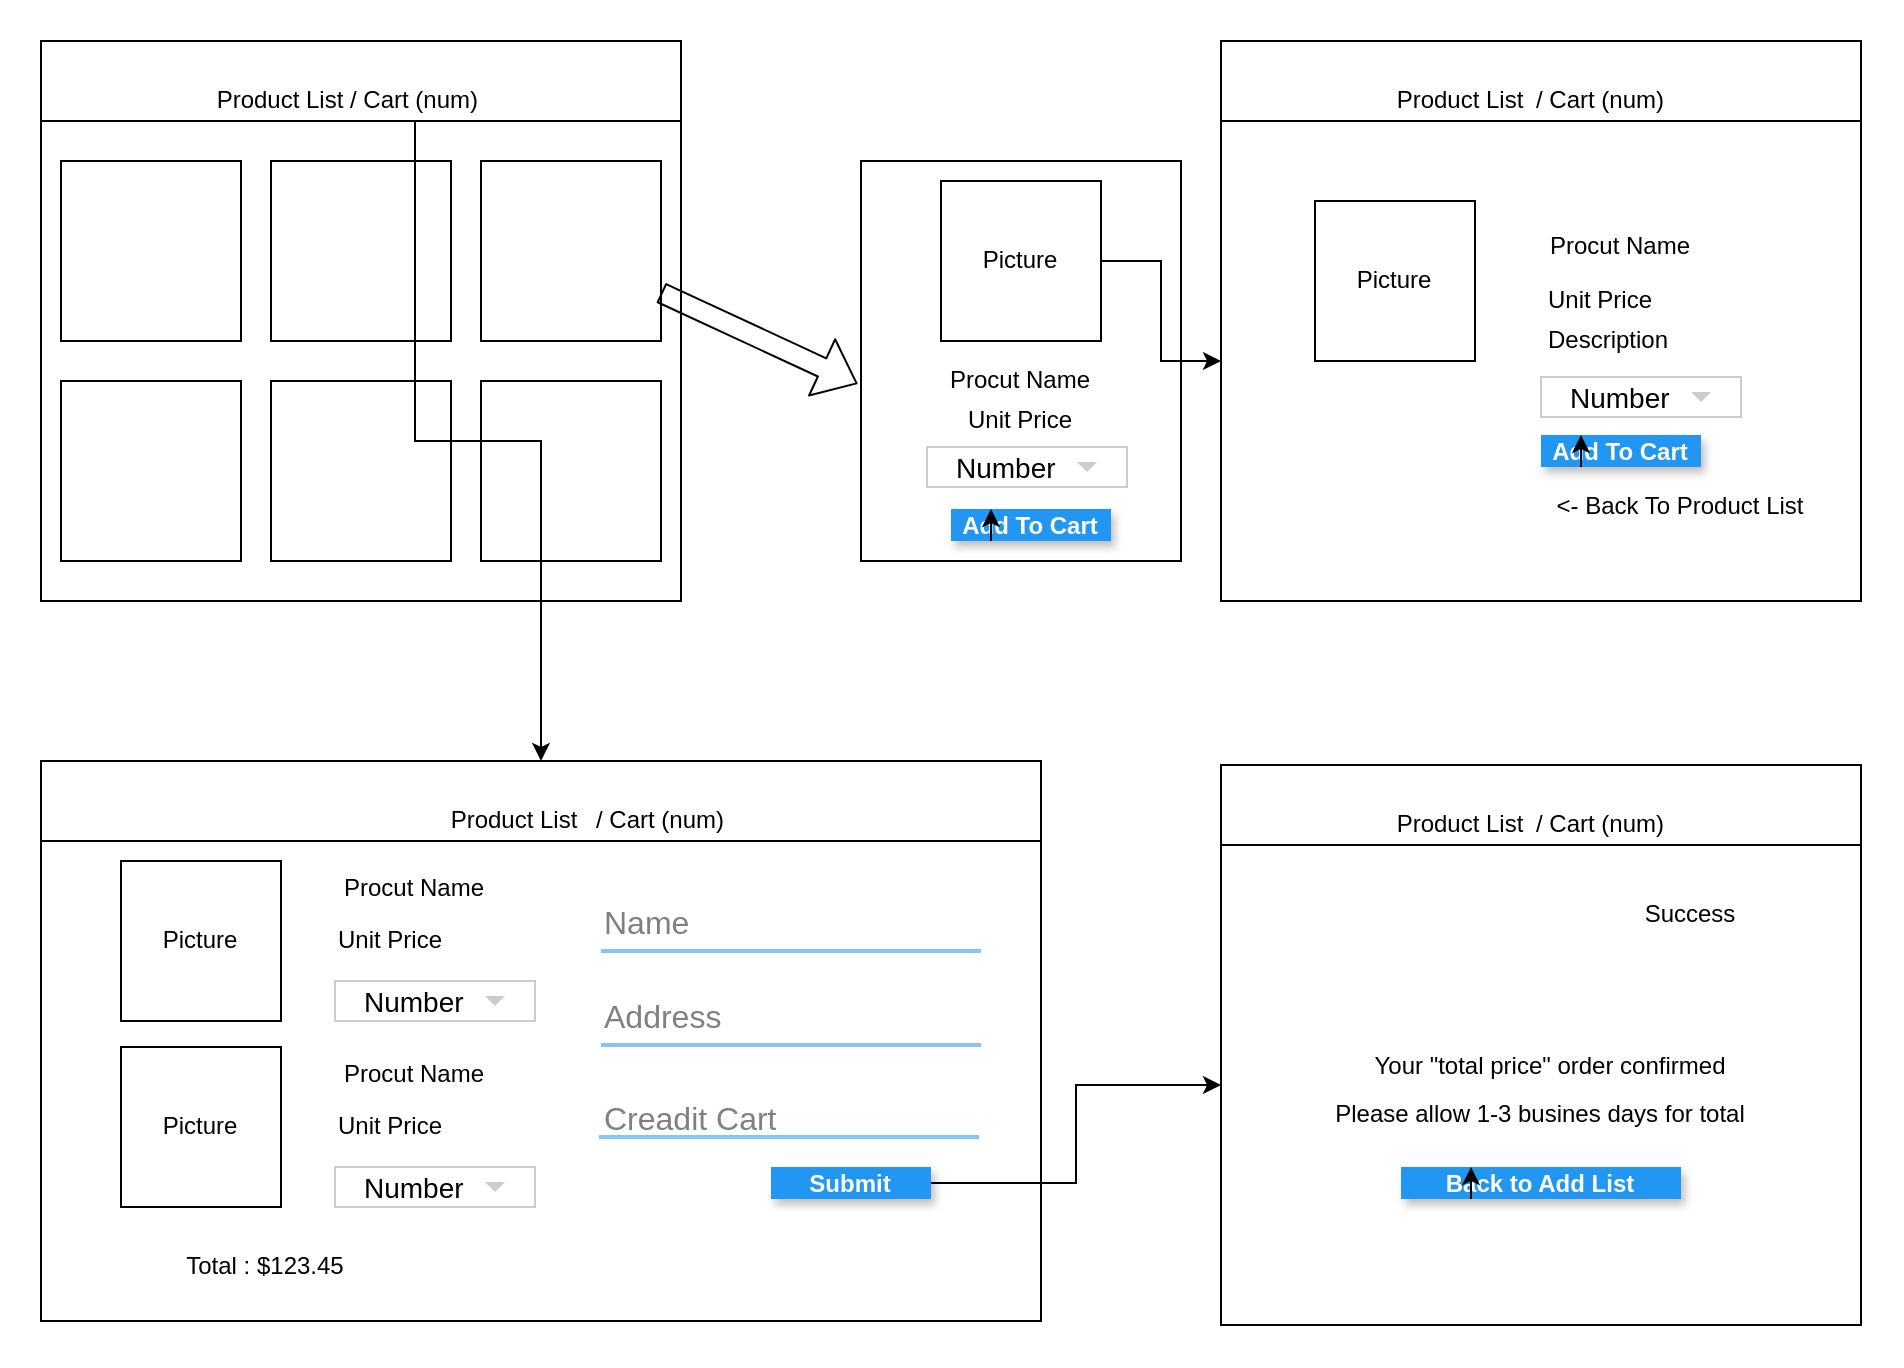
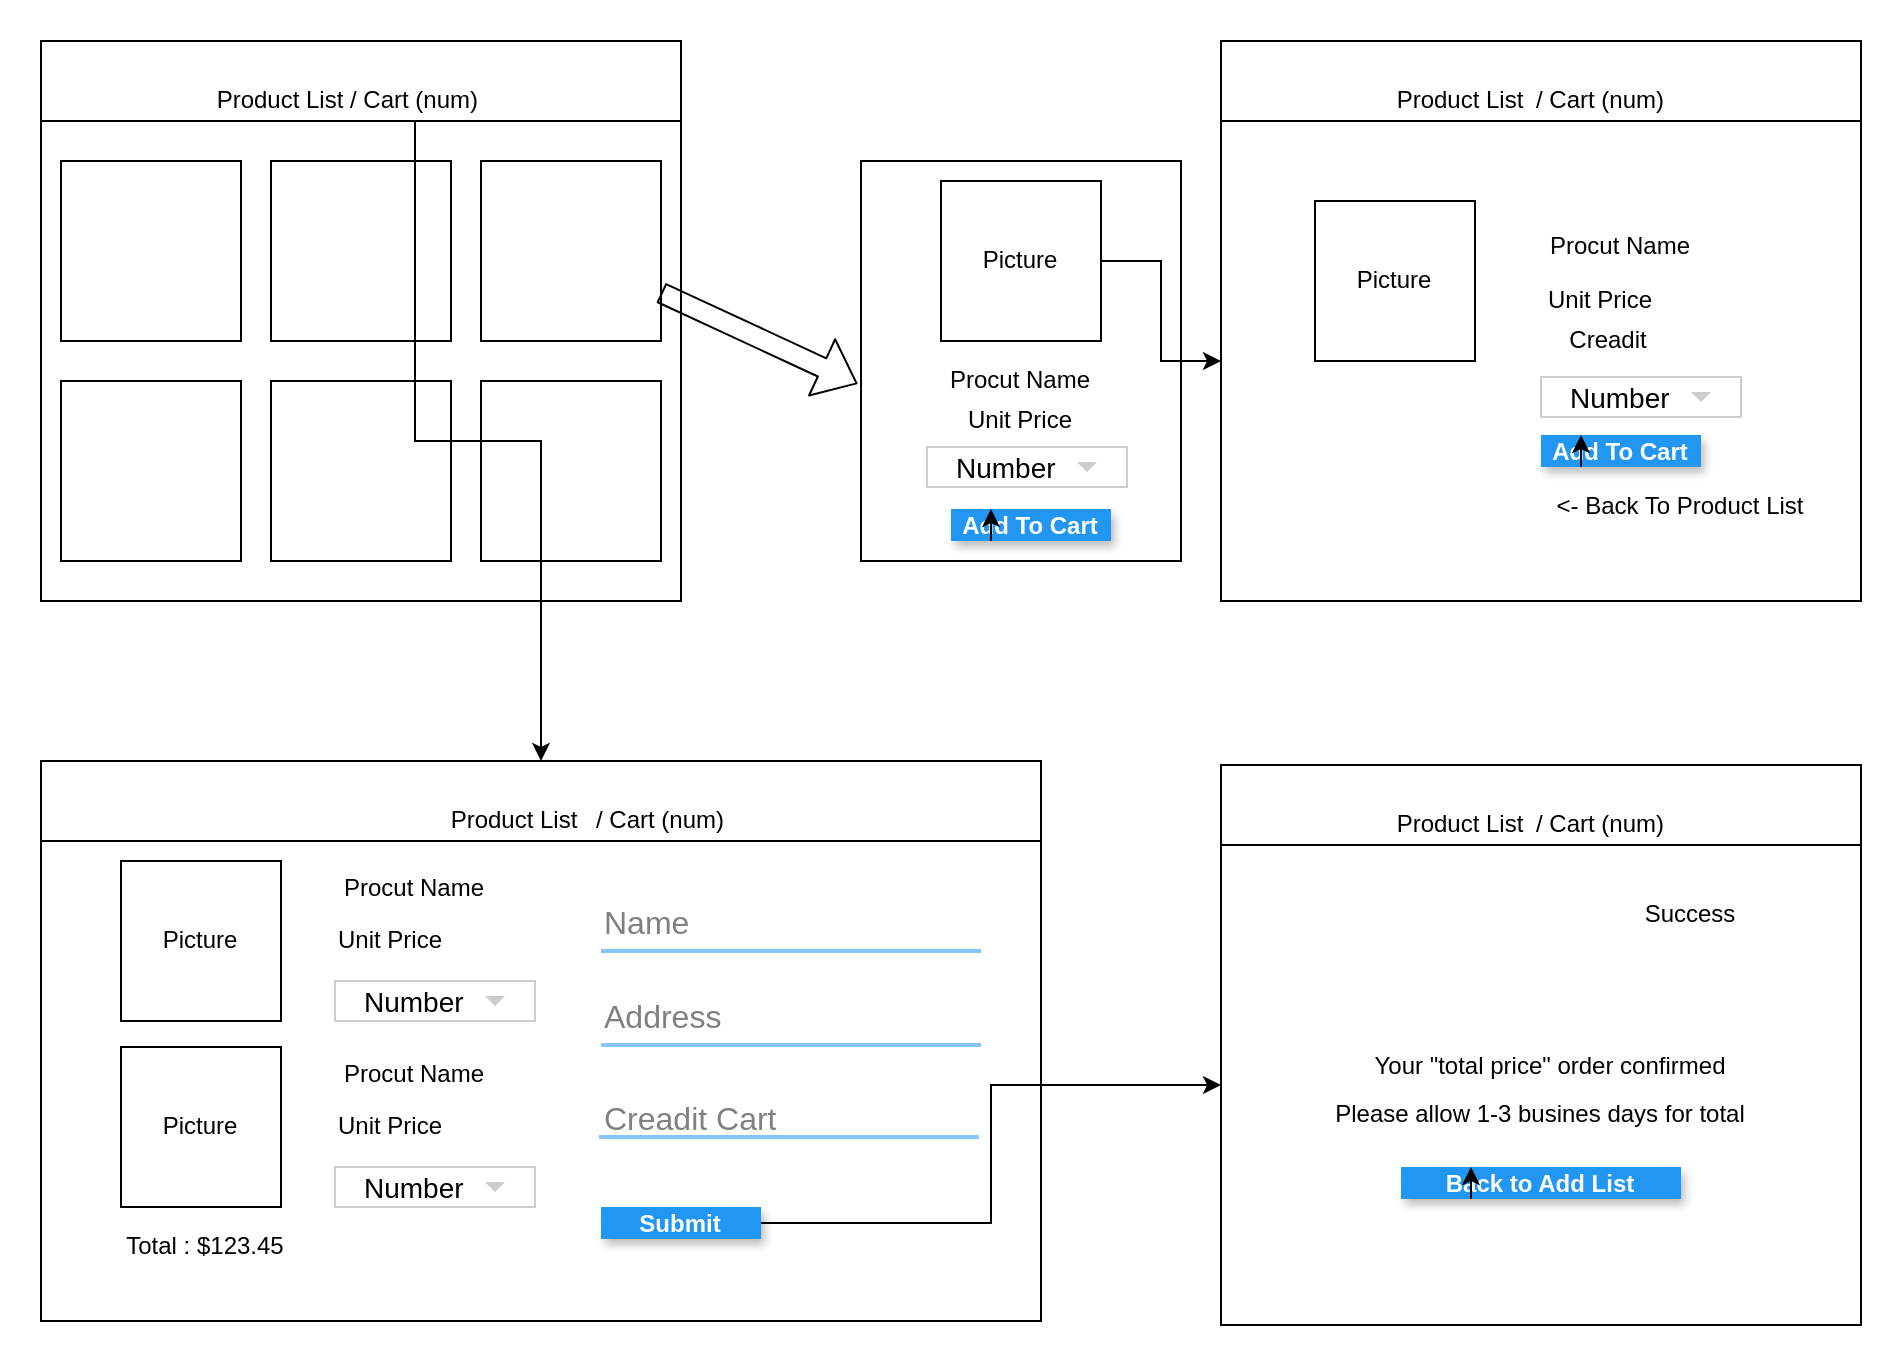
node "Description": label "Description" -> "Creadit"
node "Submit": moved (851, 1183) -> (681, 1223)
node "Total : $123.45": moved (266, 1267) -> (206, 1247)
